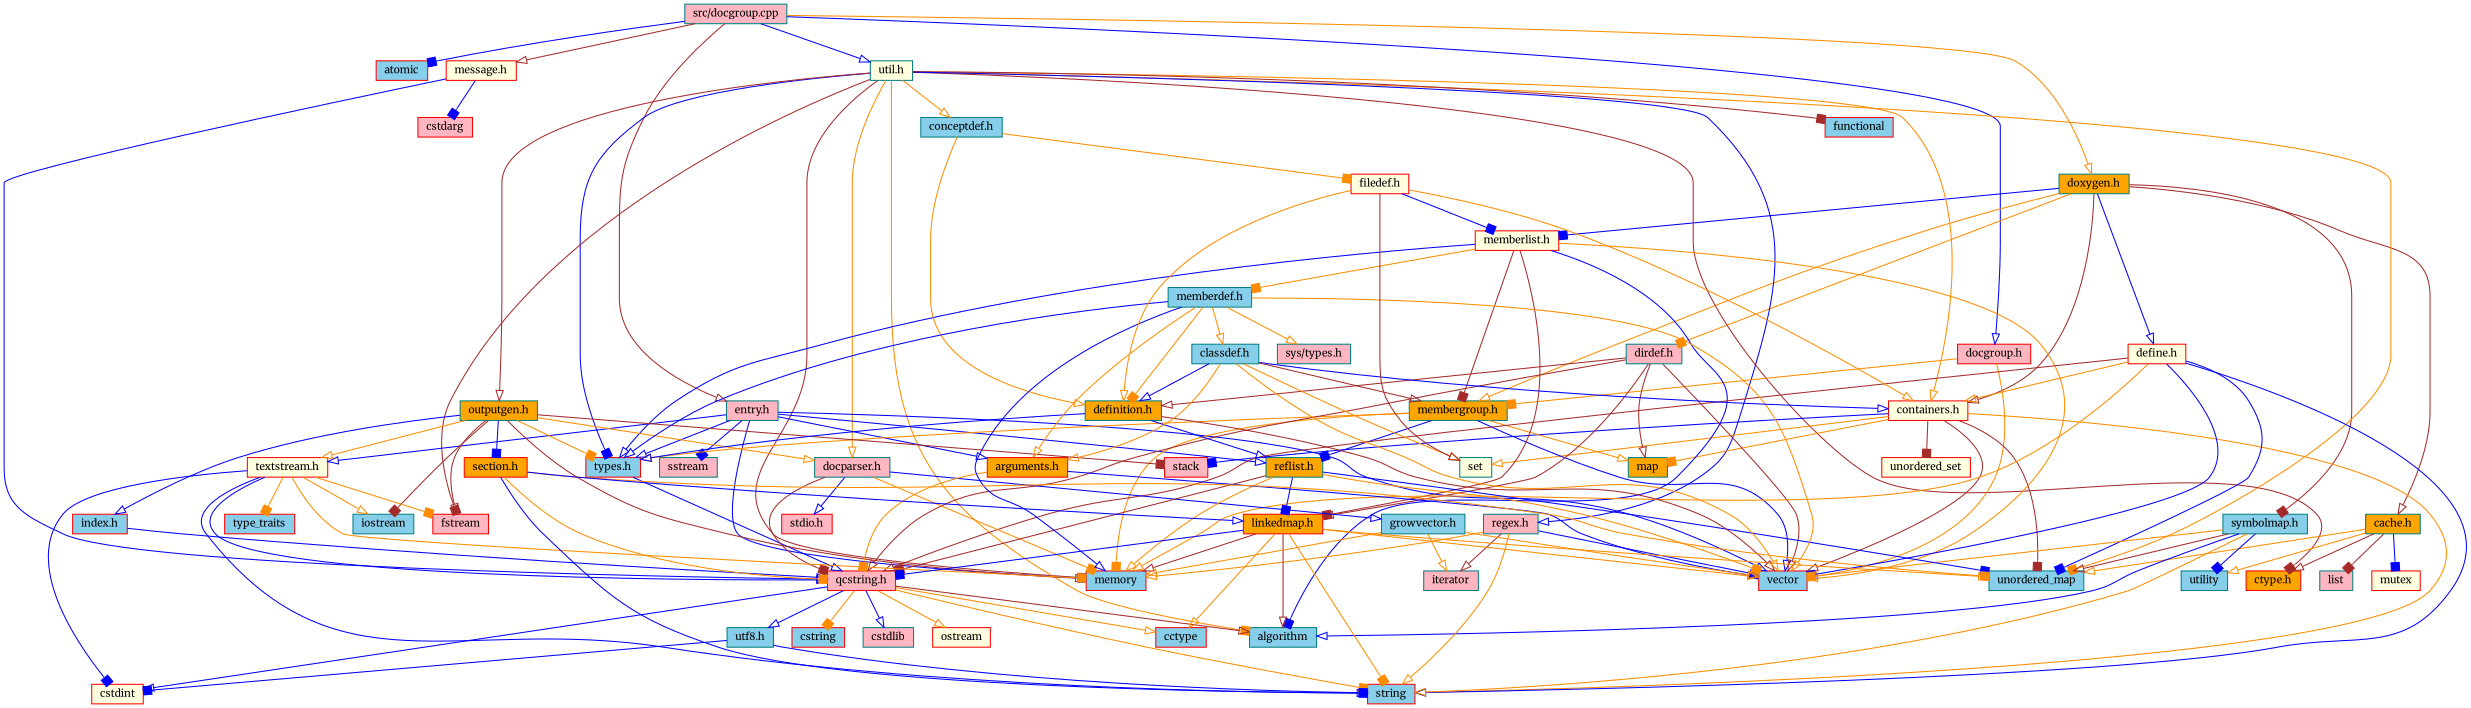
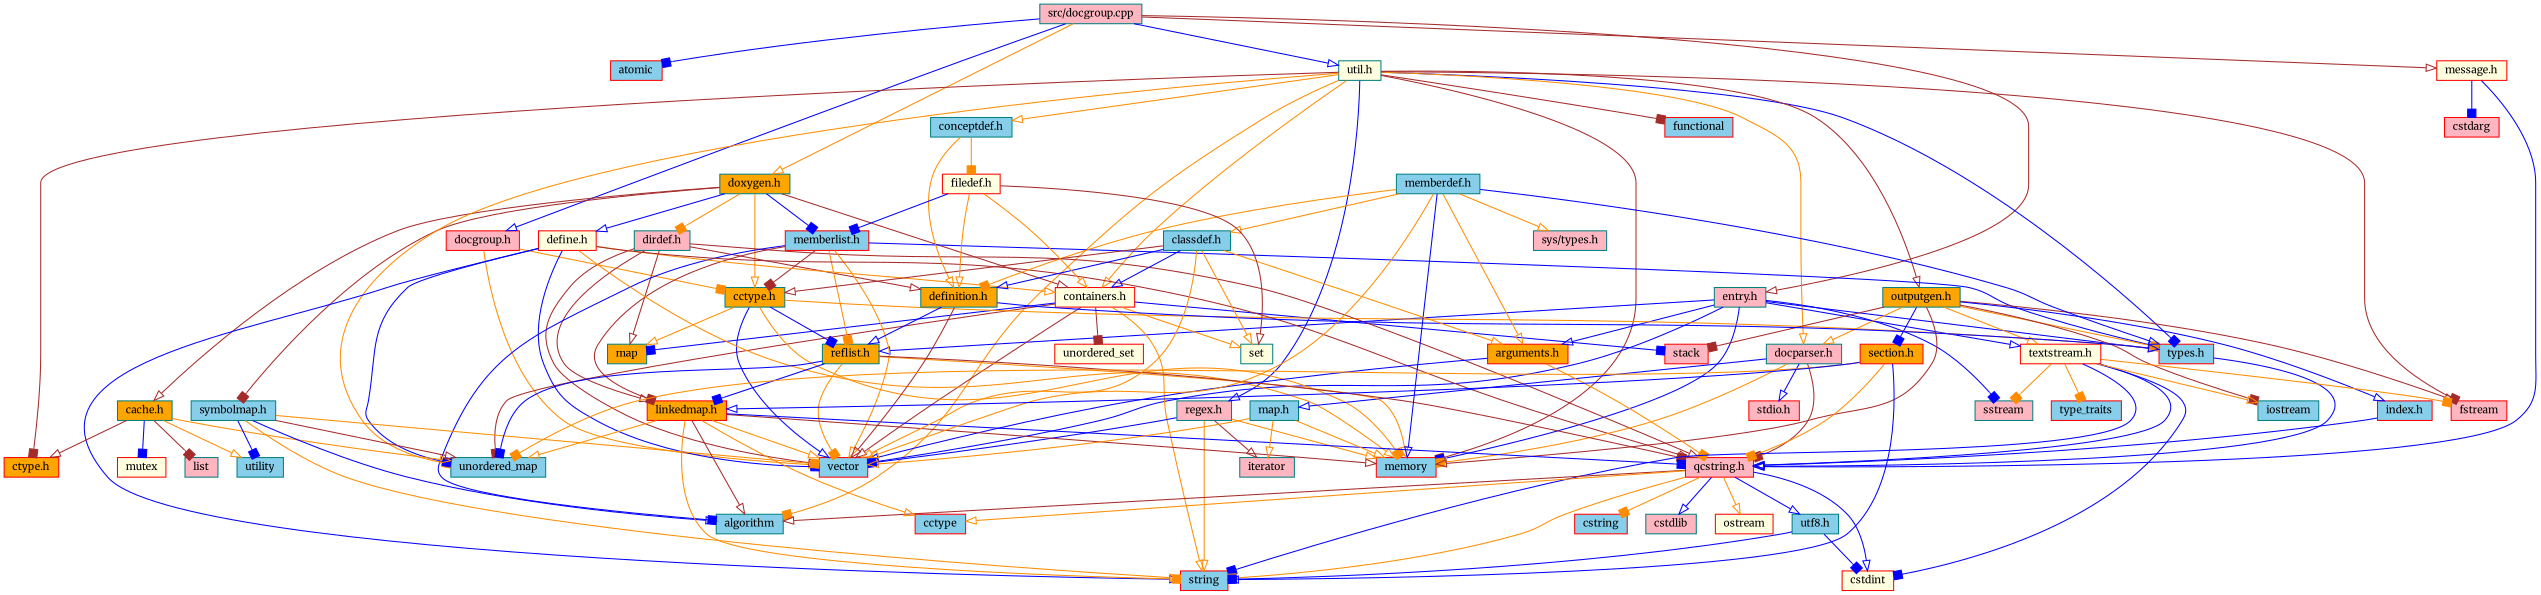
node "memberlist.h": fillcolor lightyellow -> skyblue
edge "memberlist.h" -> "memberdef.h": now "memberlist.h" -> "reflist.h"
node "membergroup.h": label "membergroup.h" -> "cctype.h"
edge "containers.h" -> "map": color darkorange -> blue
node "growvector.h": label "growvector.h" -> "map.h"
edge "textstream.h" -> "memory": now "textstream.h" -> "sstream"
